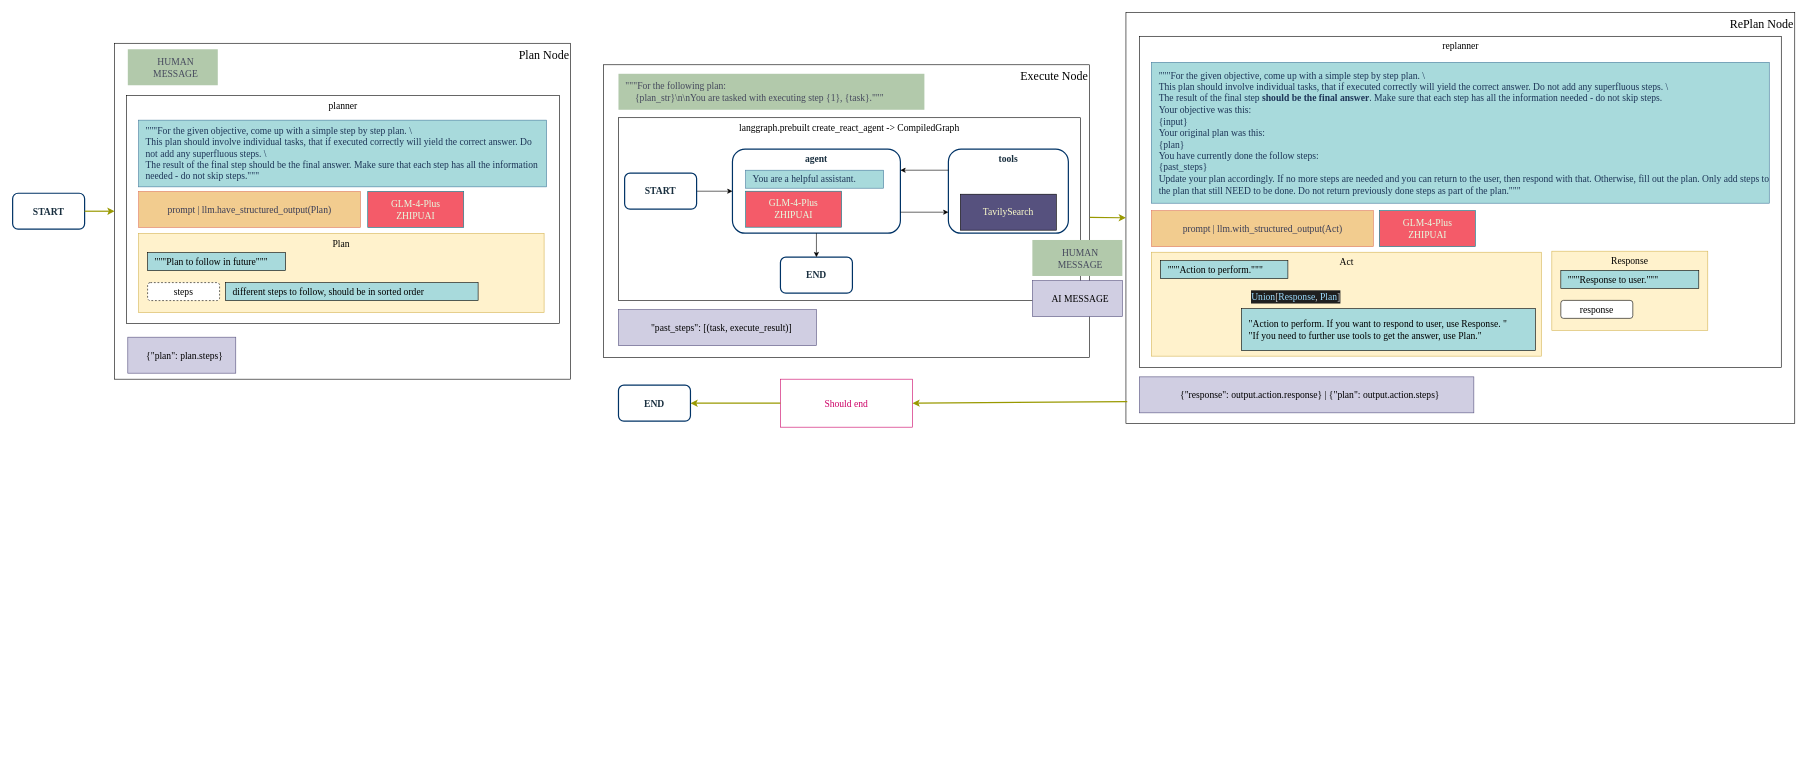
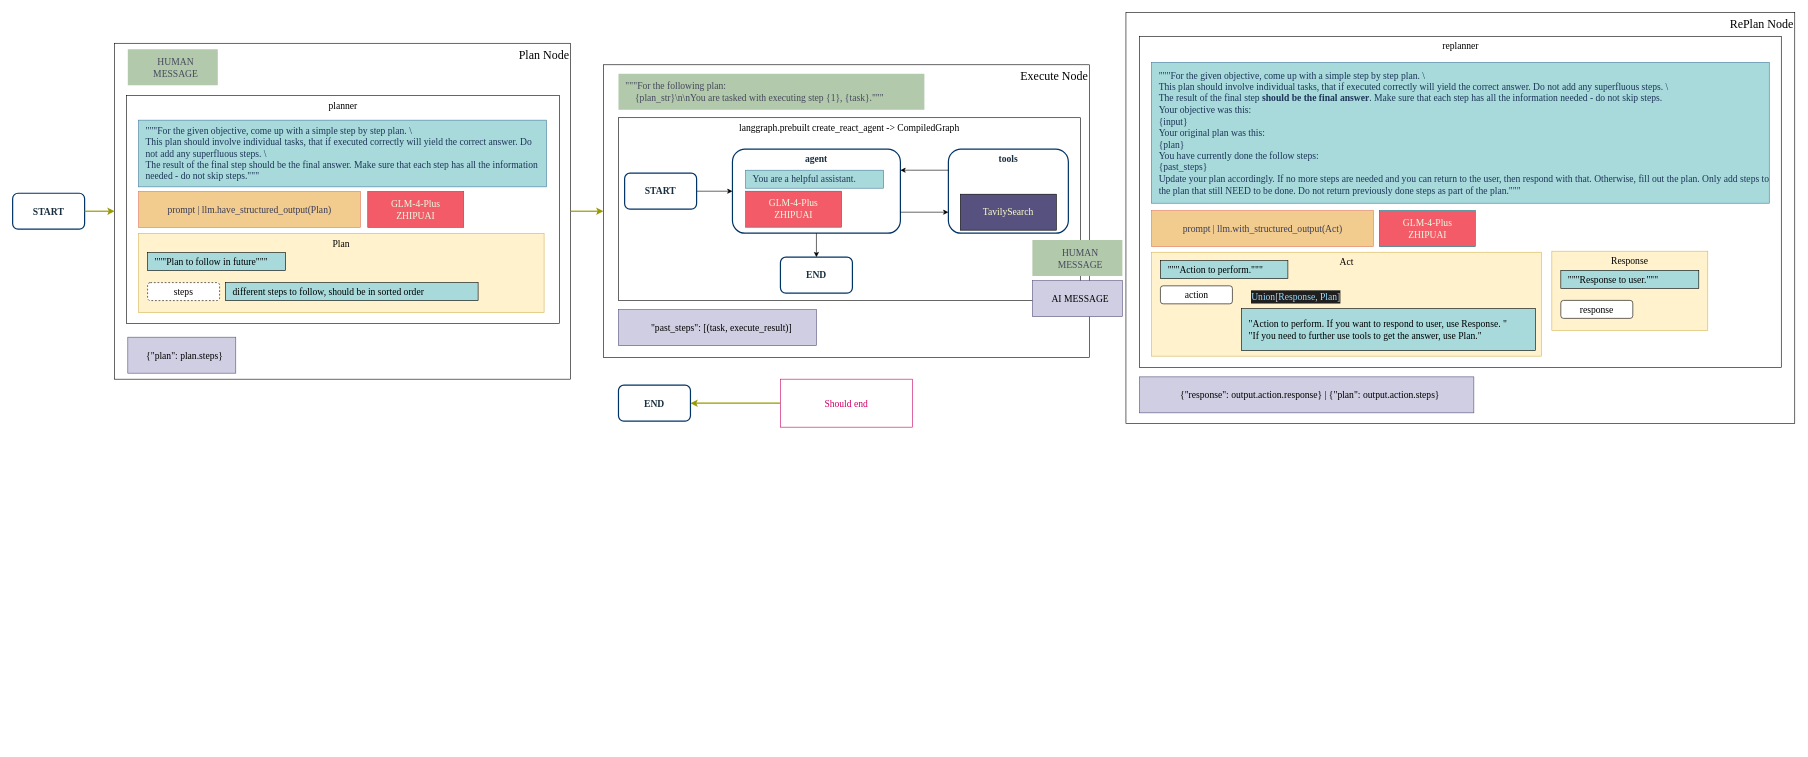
edge "Plan Node" -> "Execute Node": added
edge "Execute Node" -> "RePlan Node": removed
node "action": added
edge "RePlan Node" -> "Should end": removed
